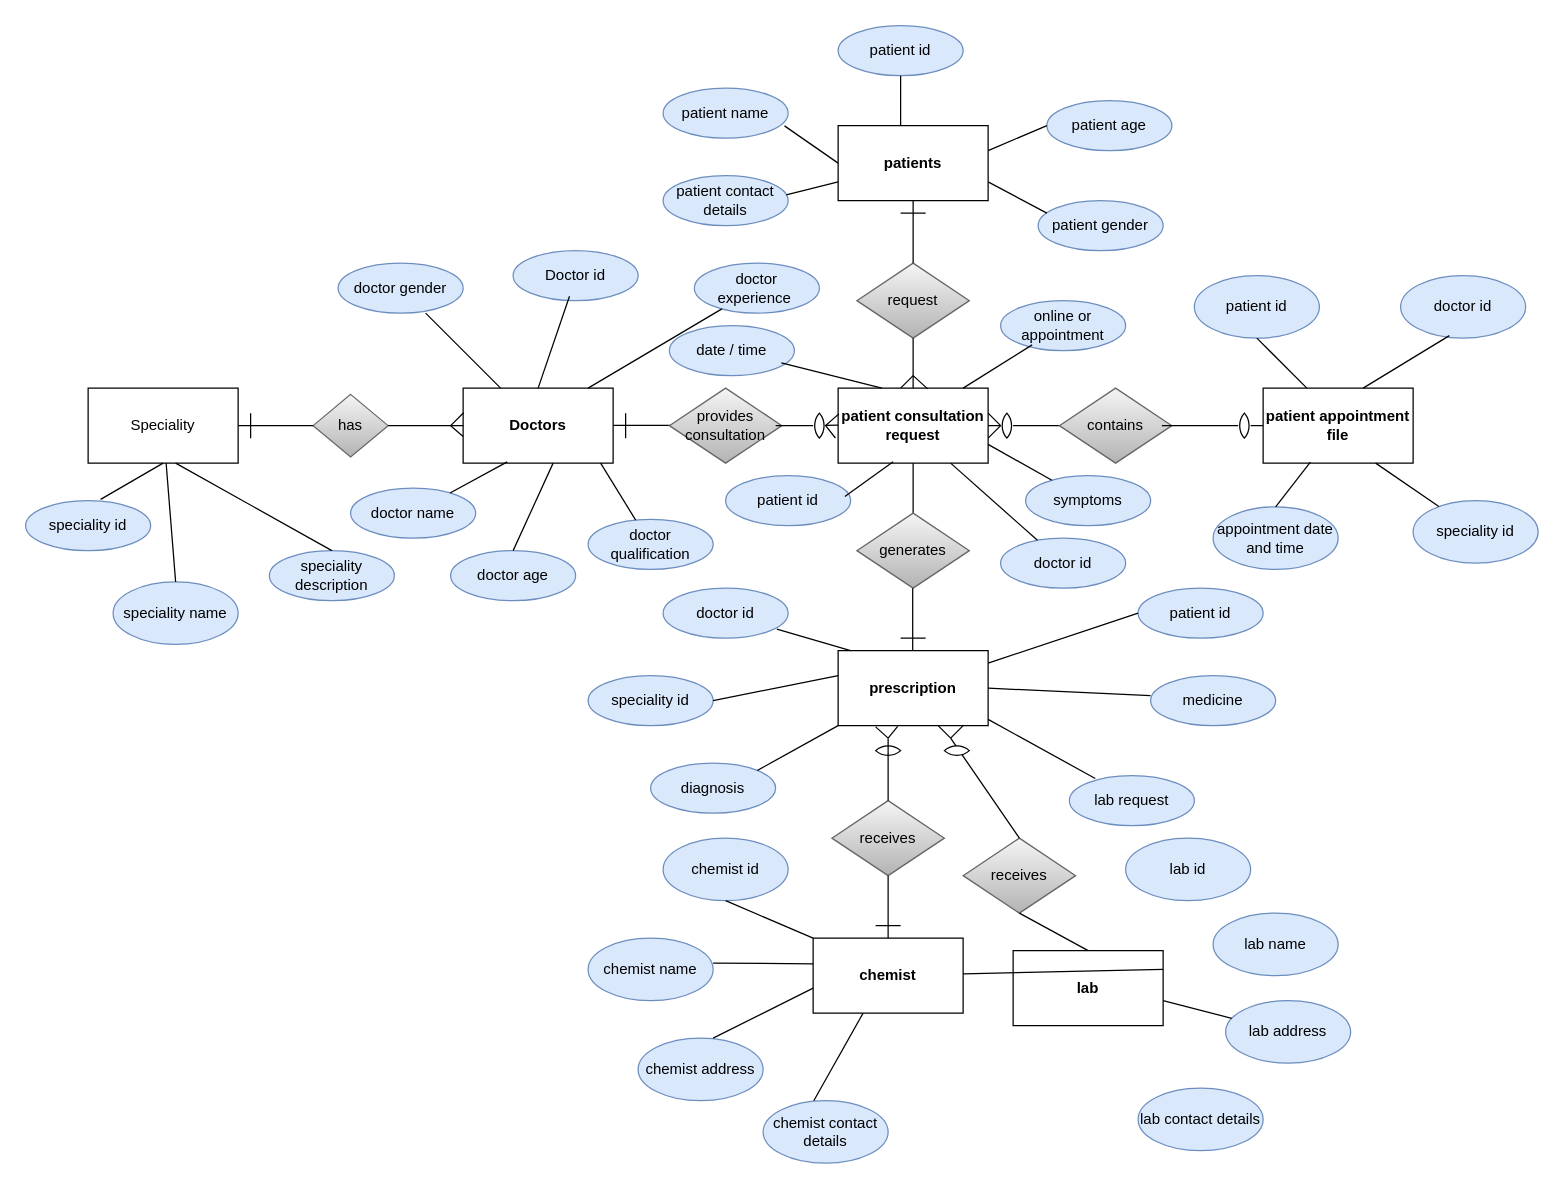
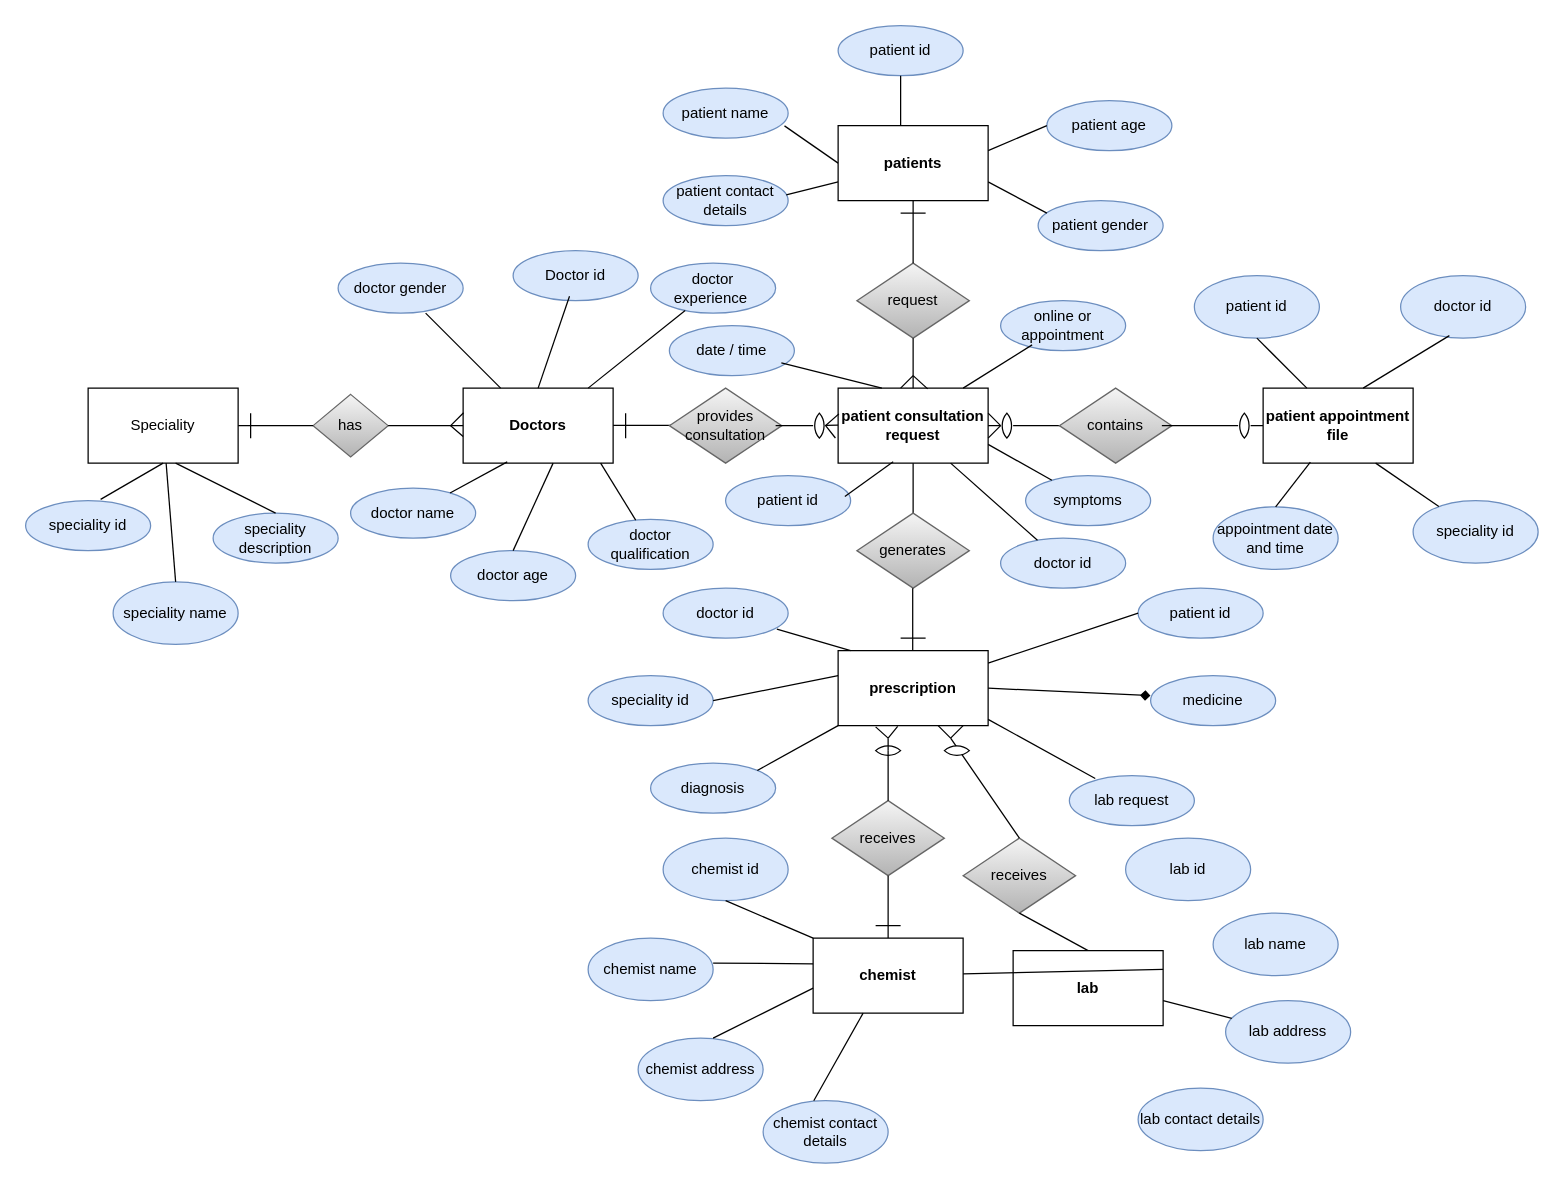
node "doctor experience": moved (757, 288) -> (713, 288)
node "speciality description": moved (332, 576) -> (276, 538)
edge "prescription" -- "medicine": arrowhead none -> diamond
